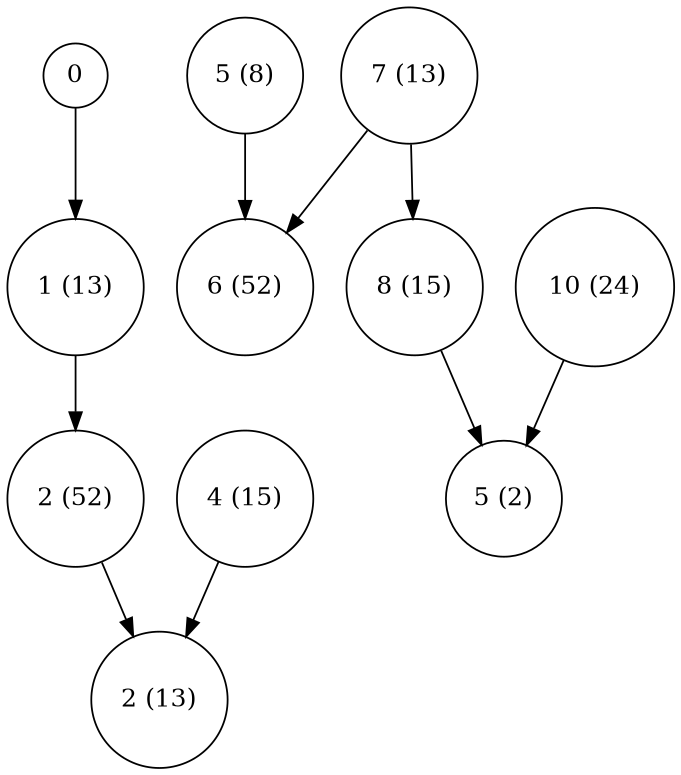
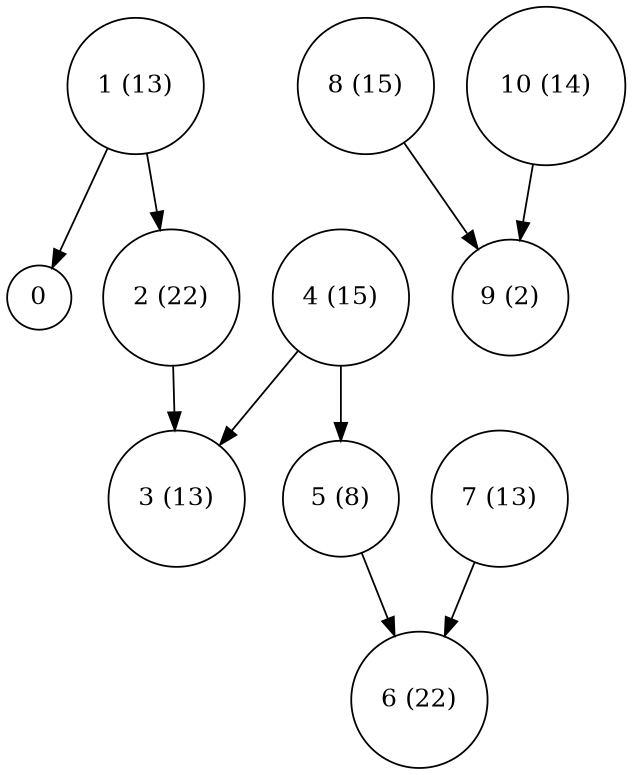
edge "0" -> "1 (13)": reversed
edge "7 (13)" -> "8 (15)": removed
node "6 (52)": label "6 (52)" -> "6 (22)"
node "10 (24)": label "10 (24)" -> "10 (14)"
edge "4 (15)" -> "5 (8)": added
node "2 (52)": label "2 (52)" -> "2 (22)"
node "5 (2)": label "5 (2)" -> "9 (2)"
node "2 (13)": label "2 (13)" -> "3 (13)"
